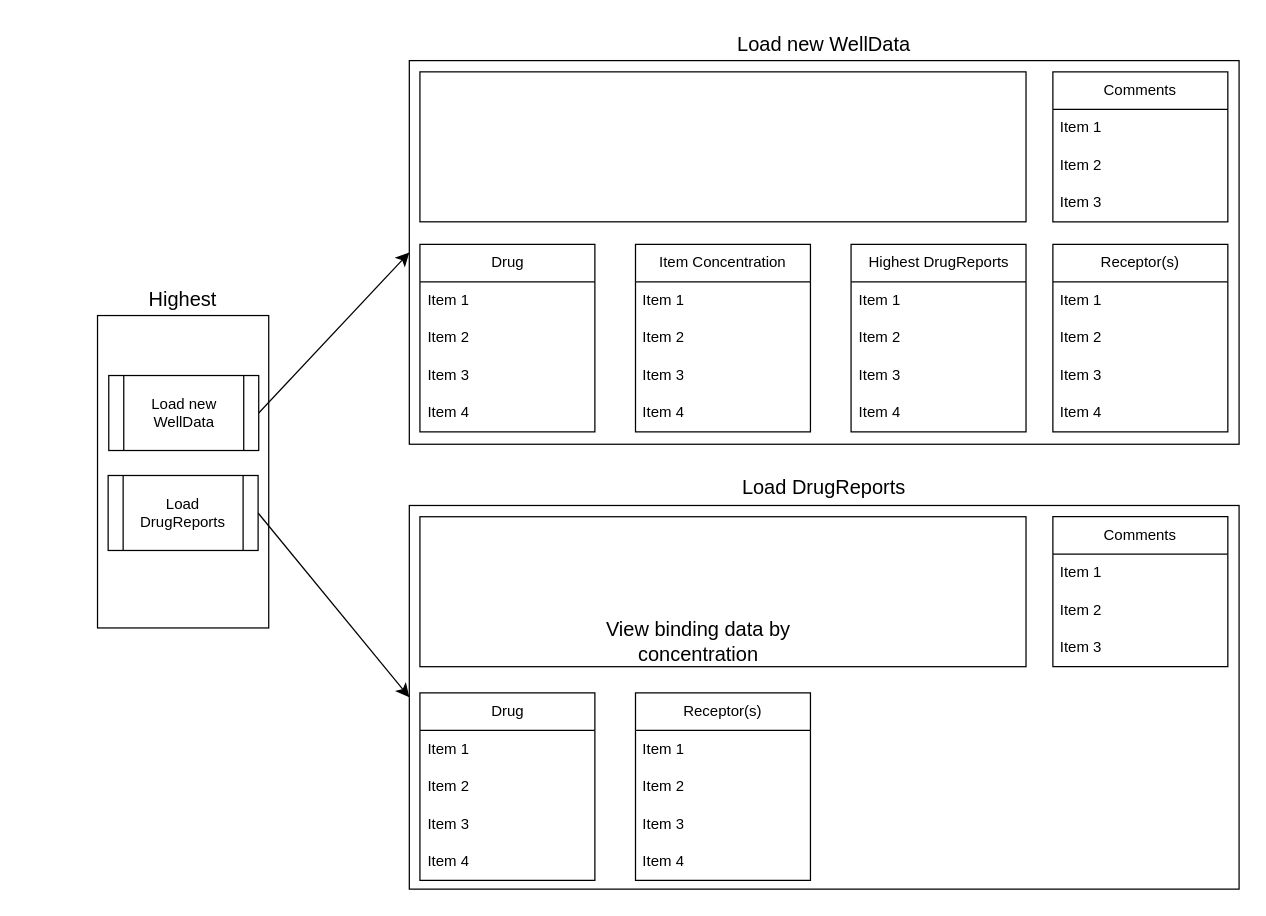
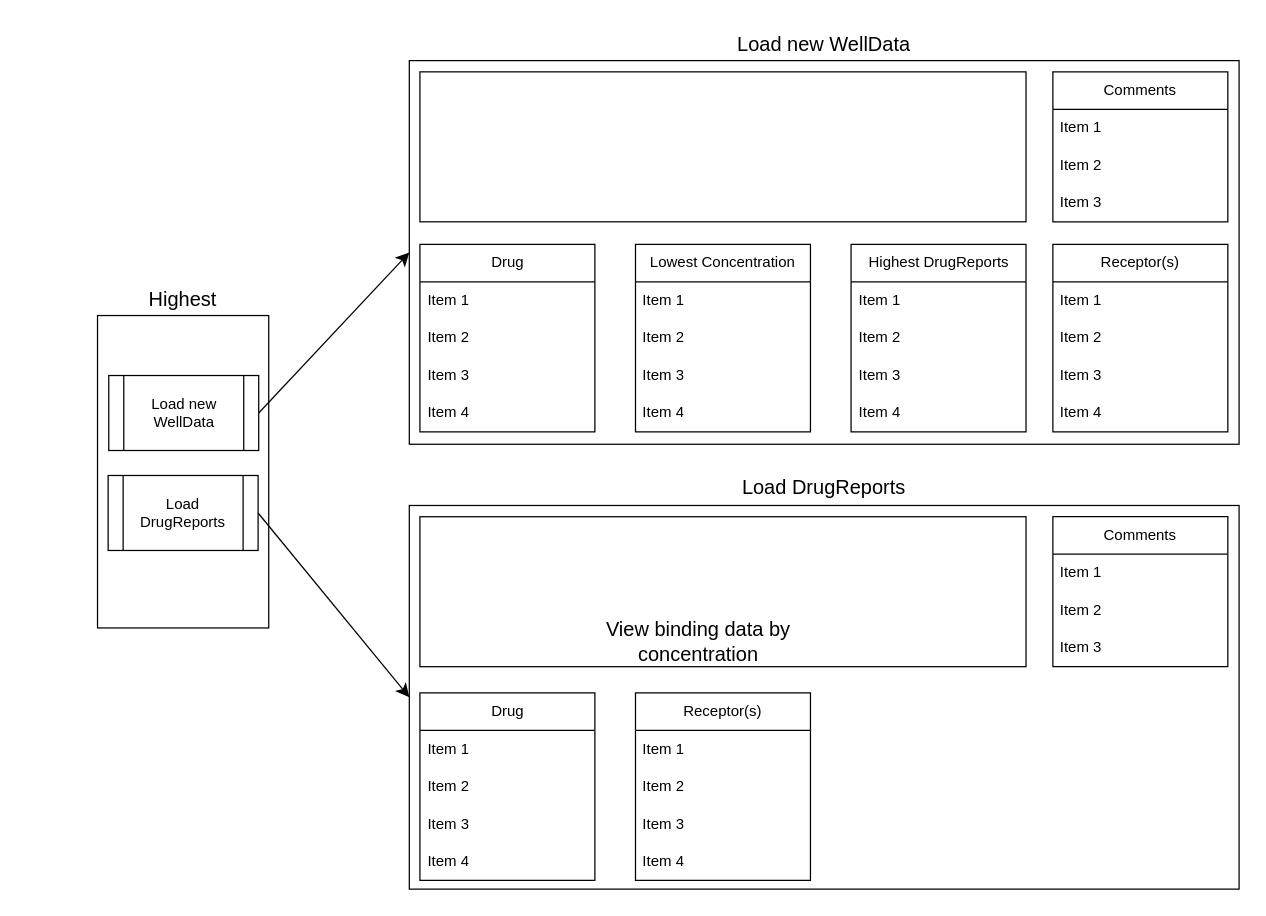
node "Item Concentration": label "Item Concentration" -> "Lowest Concentration"
